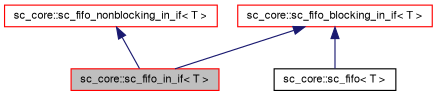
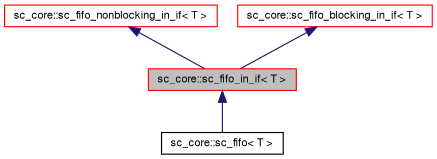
edge "sc_core::sc_fifo< T >" -> "sc_core::sc_fifo_blocking_in_if< T >": now "sc_core::sc_fifo< T >" -> "sc_core::sc_fifo_in_if< T >"
